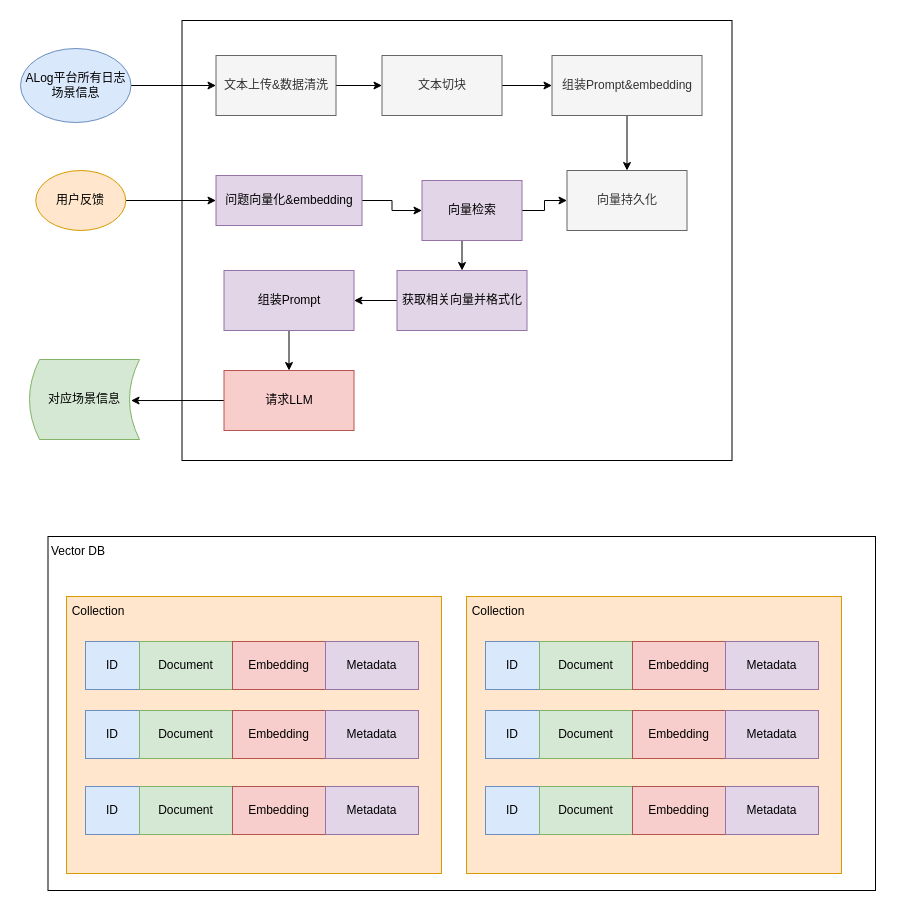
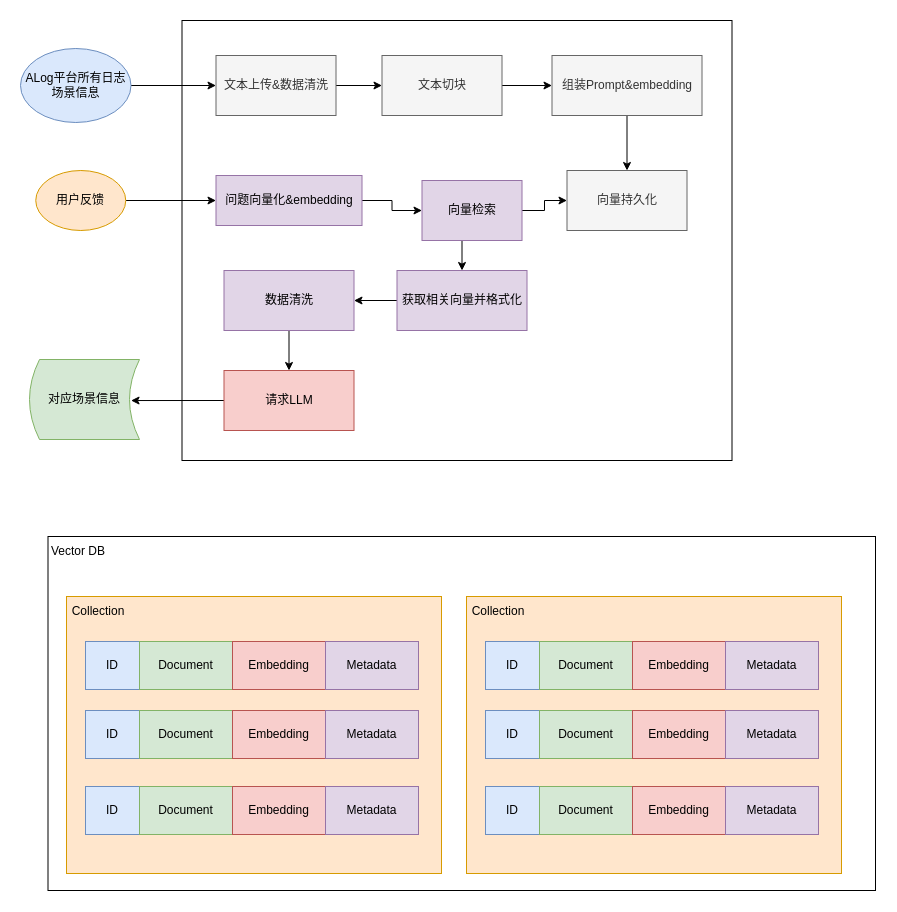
node "组装Prompt": label "组装Prompt" -> "数据清洗"
